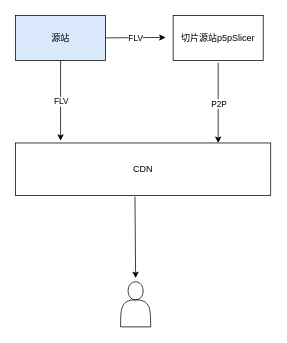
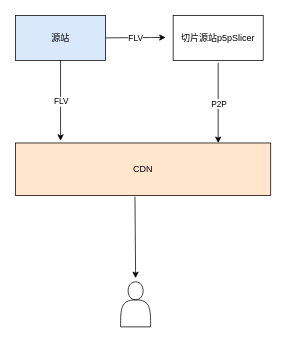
node "CDN": fillcolor #ffffff -> #ffe6cc
